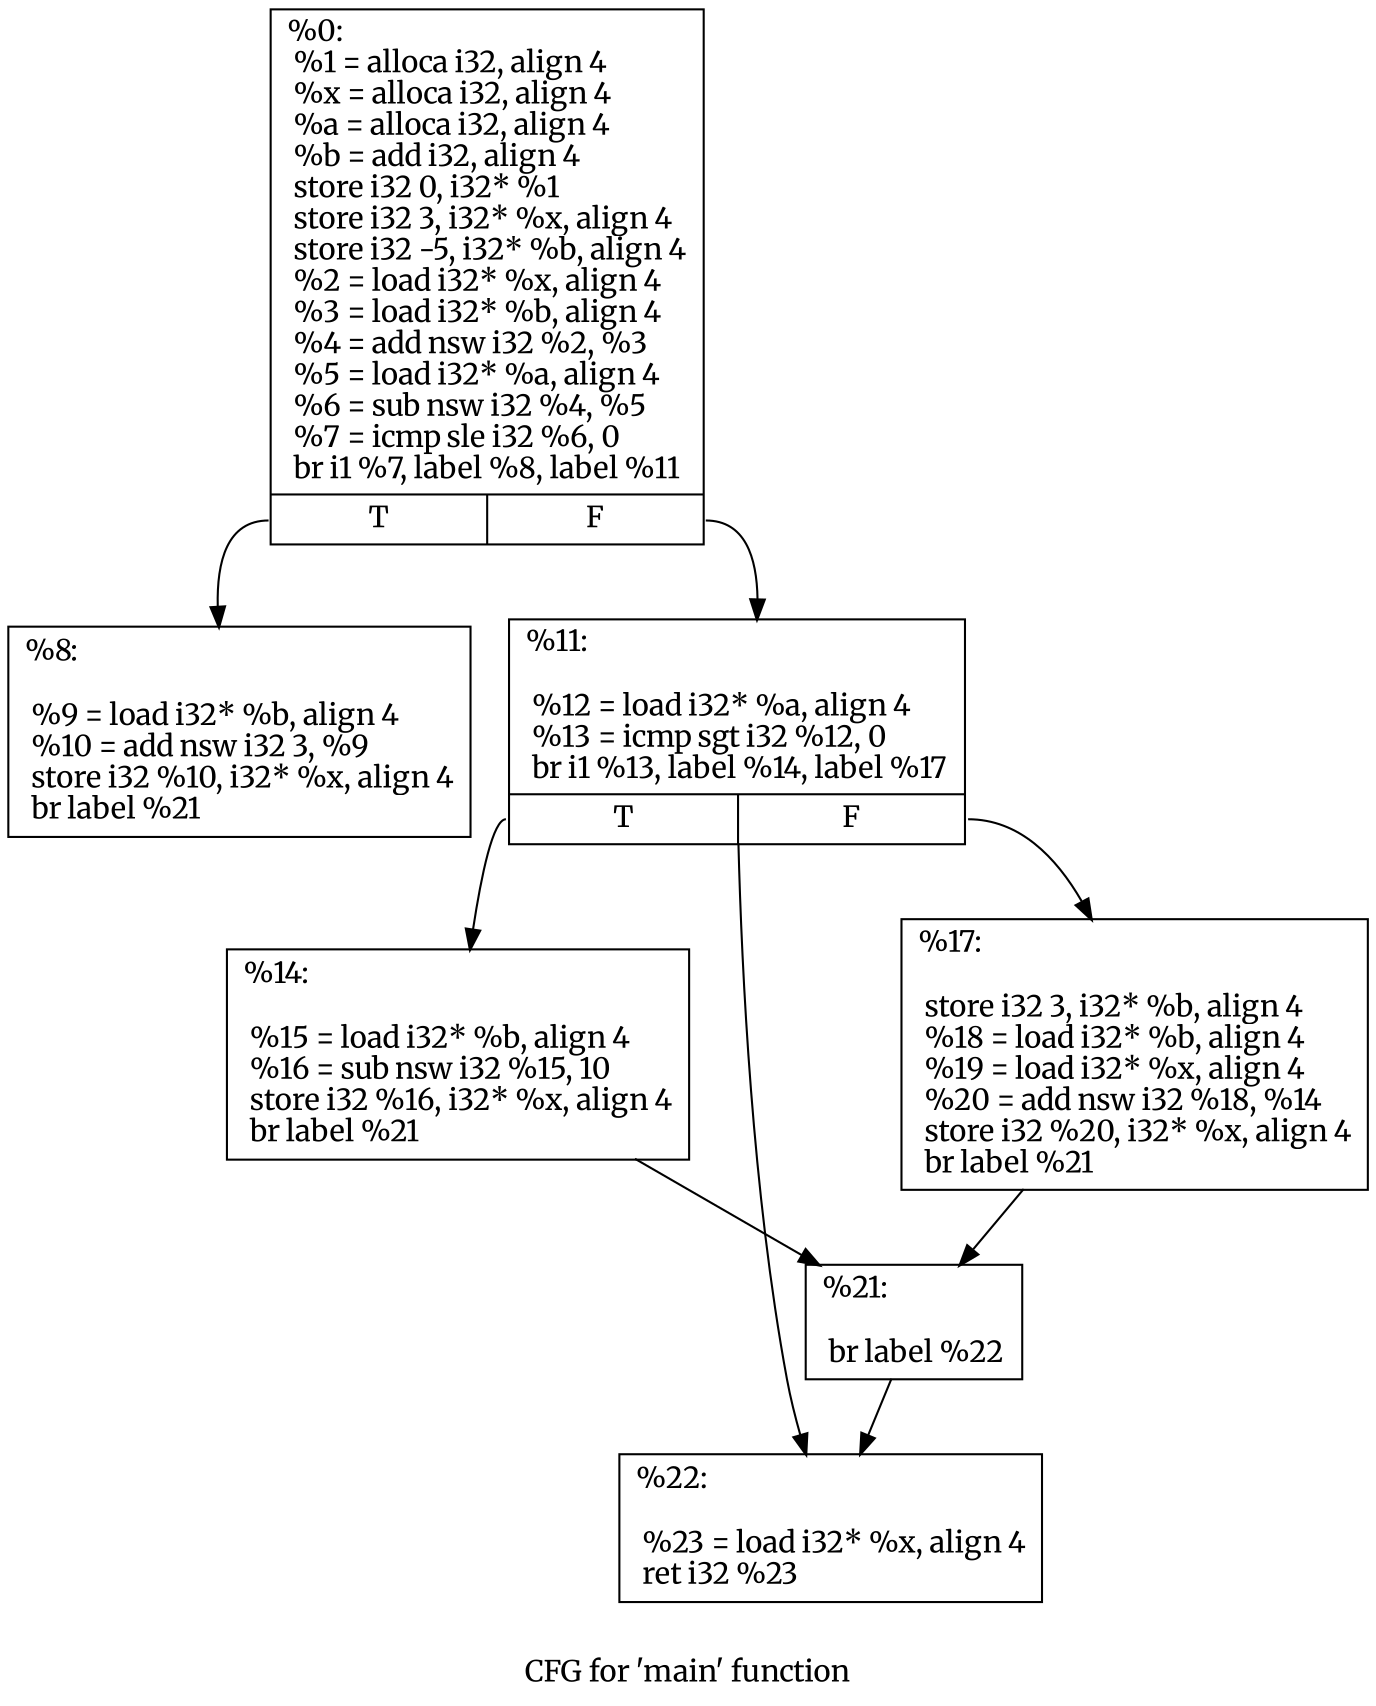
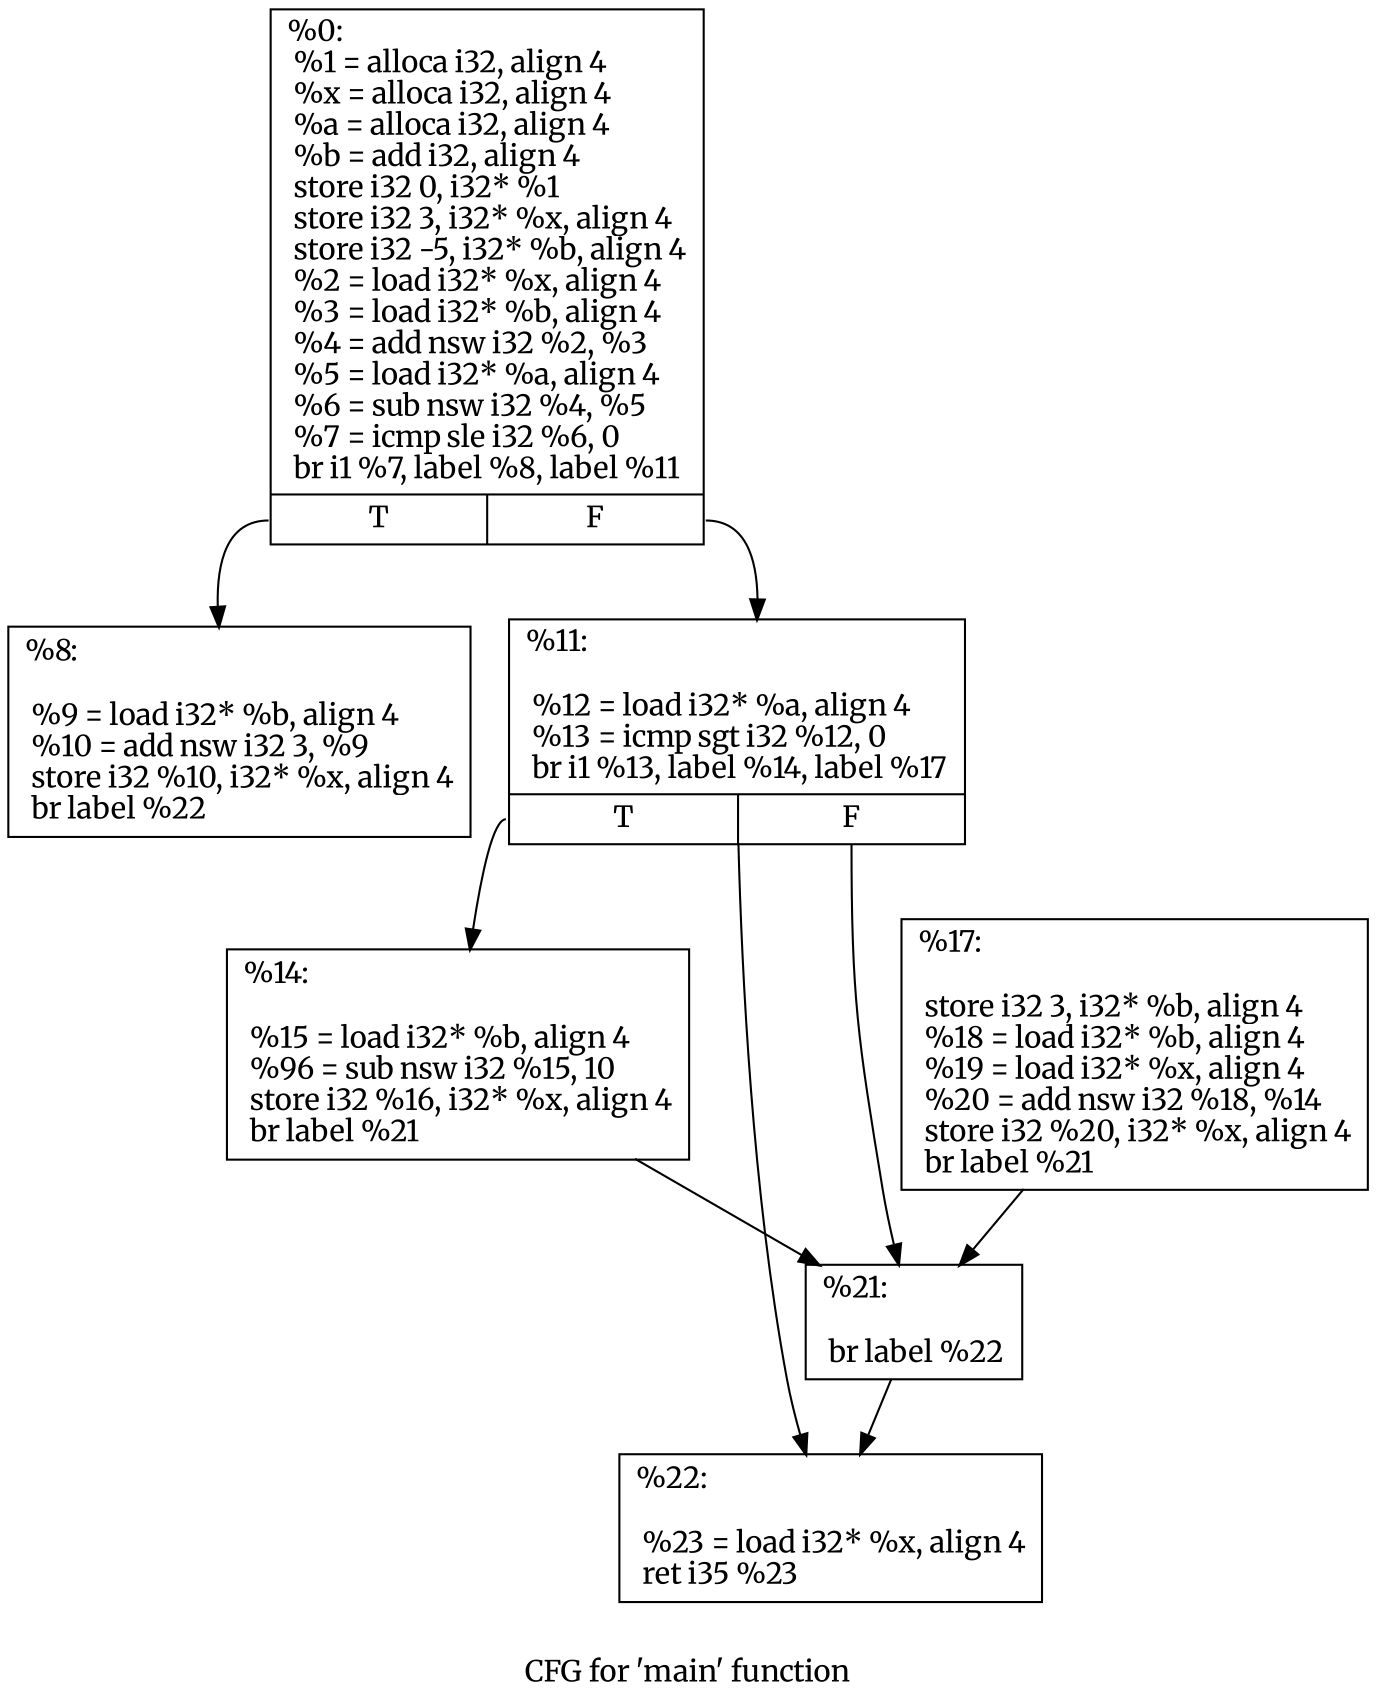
node "%8:": text "br label %21" -> "br label %22"
edge "%11:" -> "%17:": now "%11:" -> "%21:"
node "%14:": text "%16 = sub nsw i32 %15, 10" -> "%96 = sub nsw i32 %15, 10"
node "%22:": text "ret i32 %23" -> "ret i35 %23"
